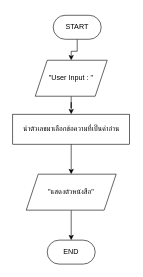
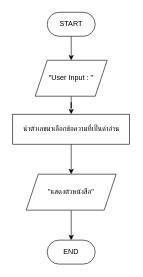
node "START": moved (77, 27) -> (71, 24)
